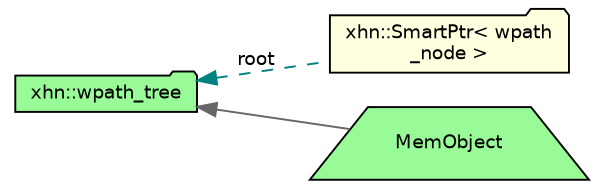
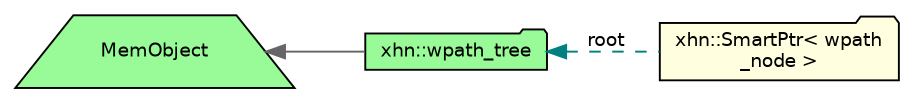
edge "MemObject" -> "xhn::wpath_tree": reversed
